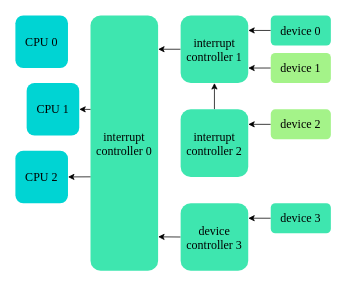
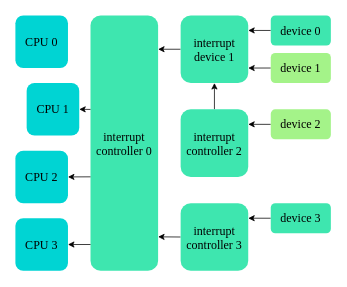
node "interrupt controller 1": label "interrupt controller 1" -> "interrupt device 1"
node "device controller 3": label "device controller 3" -> "interrupt controller 3"
node "CPU 3": added
edge "interrupt controller 0" -> "CPU 3": added
